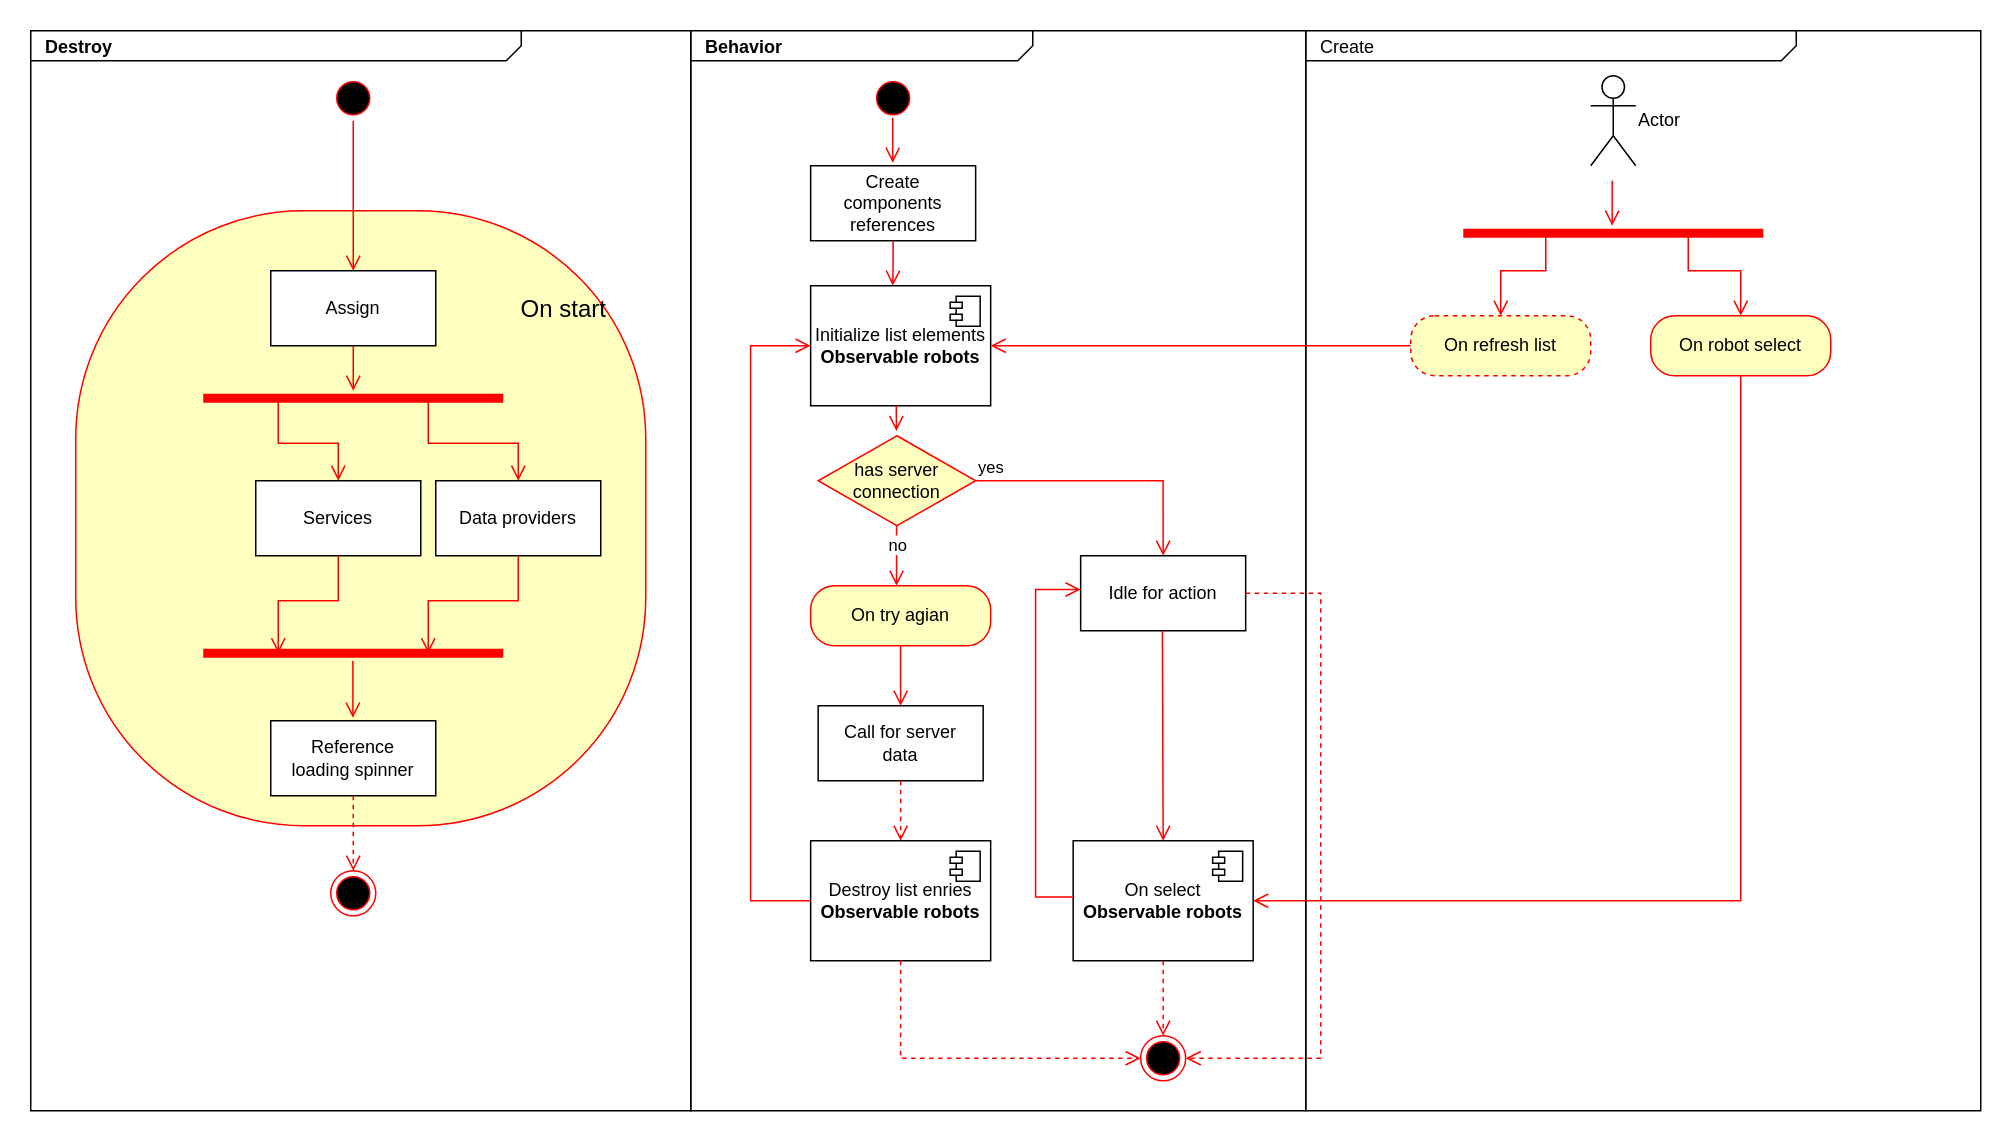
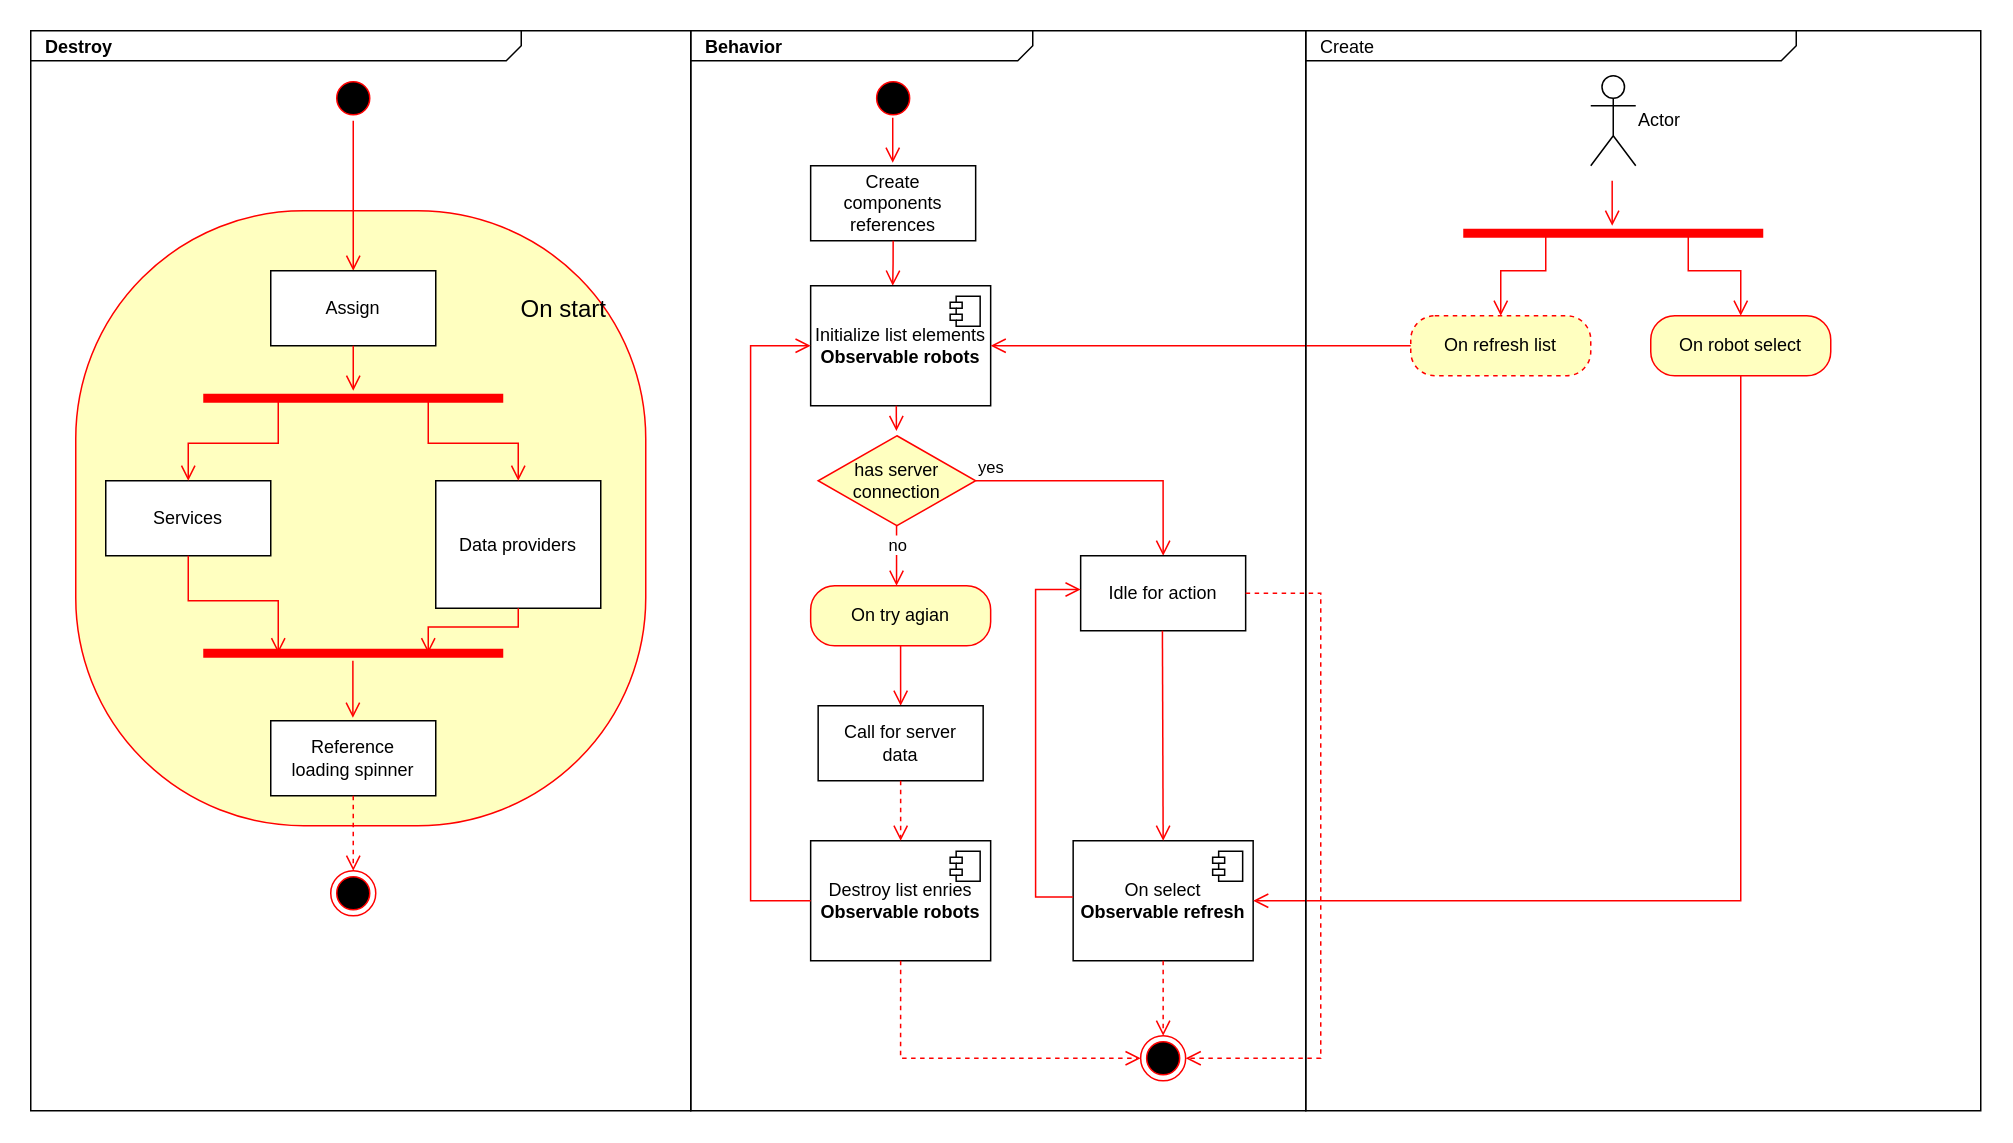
node "Services": moved (338, 518) -> (188, 518)
node "Data providers": size 165x75 -> 165x128
node "On select Observable robots": label "On select Observable robots" -> "On select Observable refresh"
